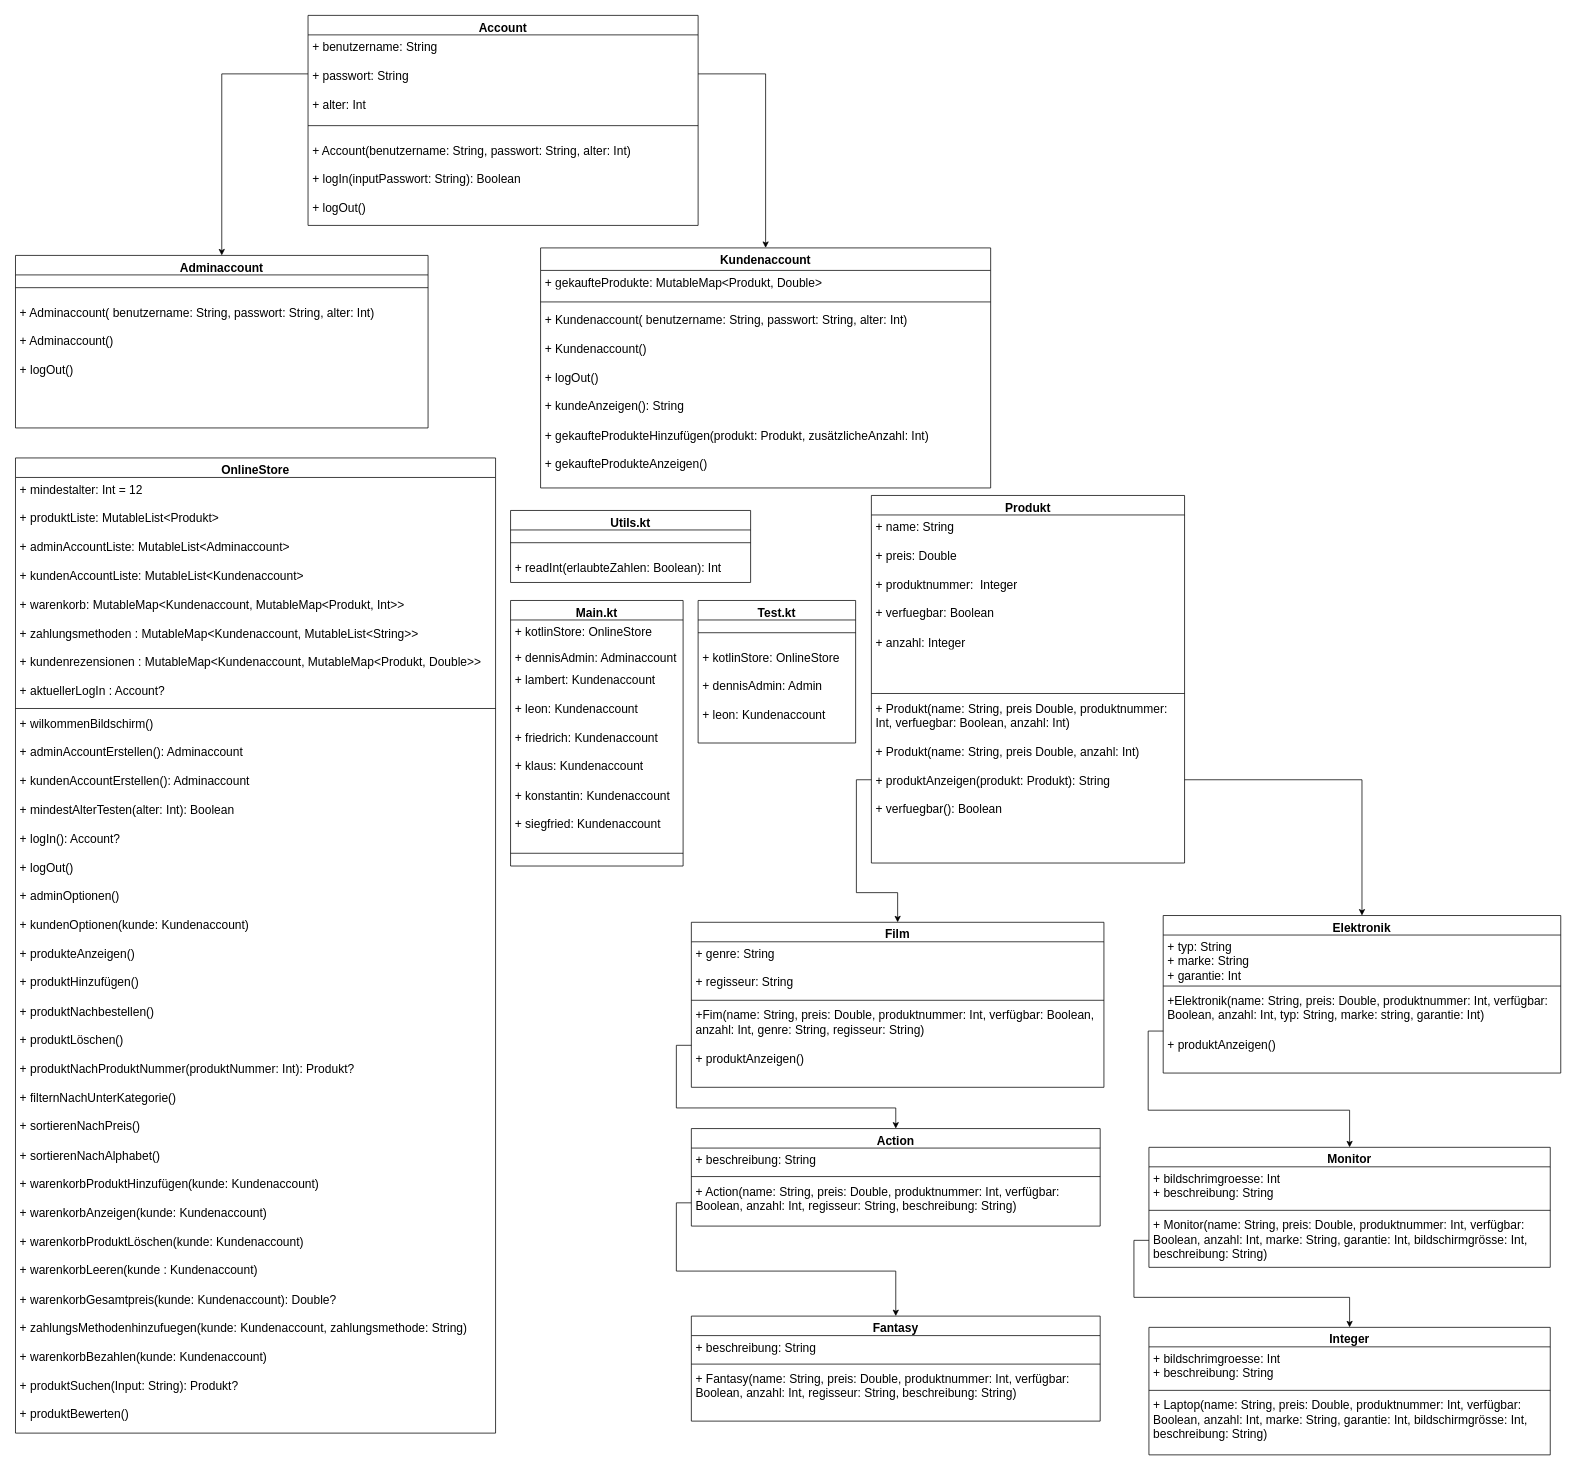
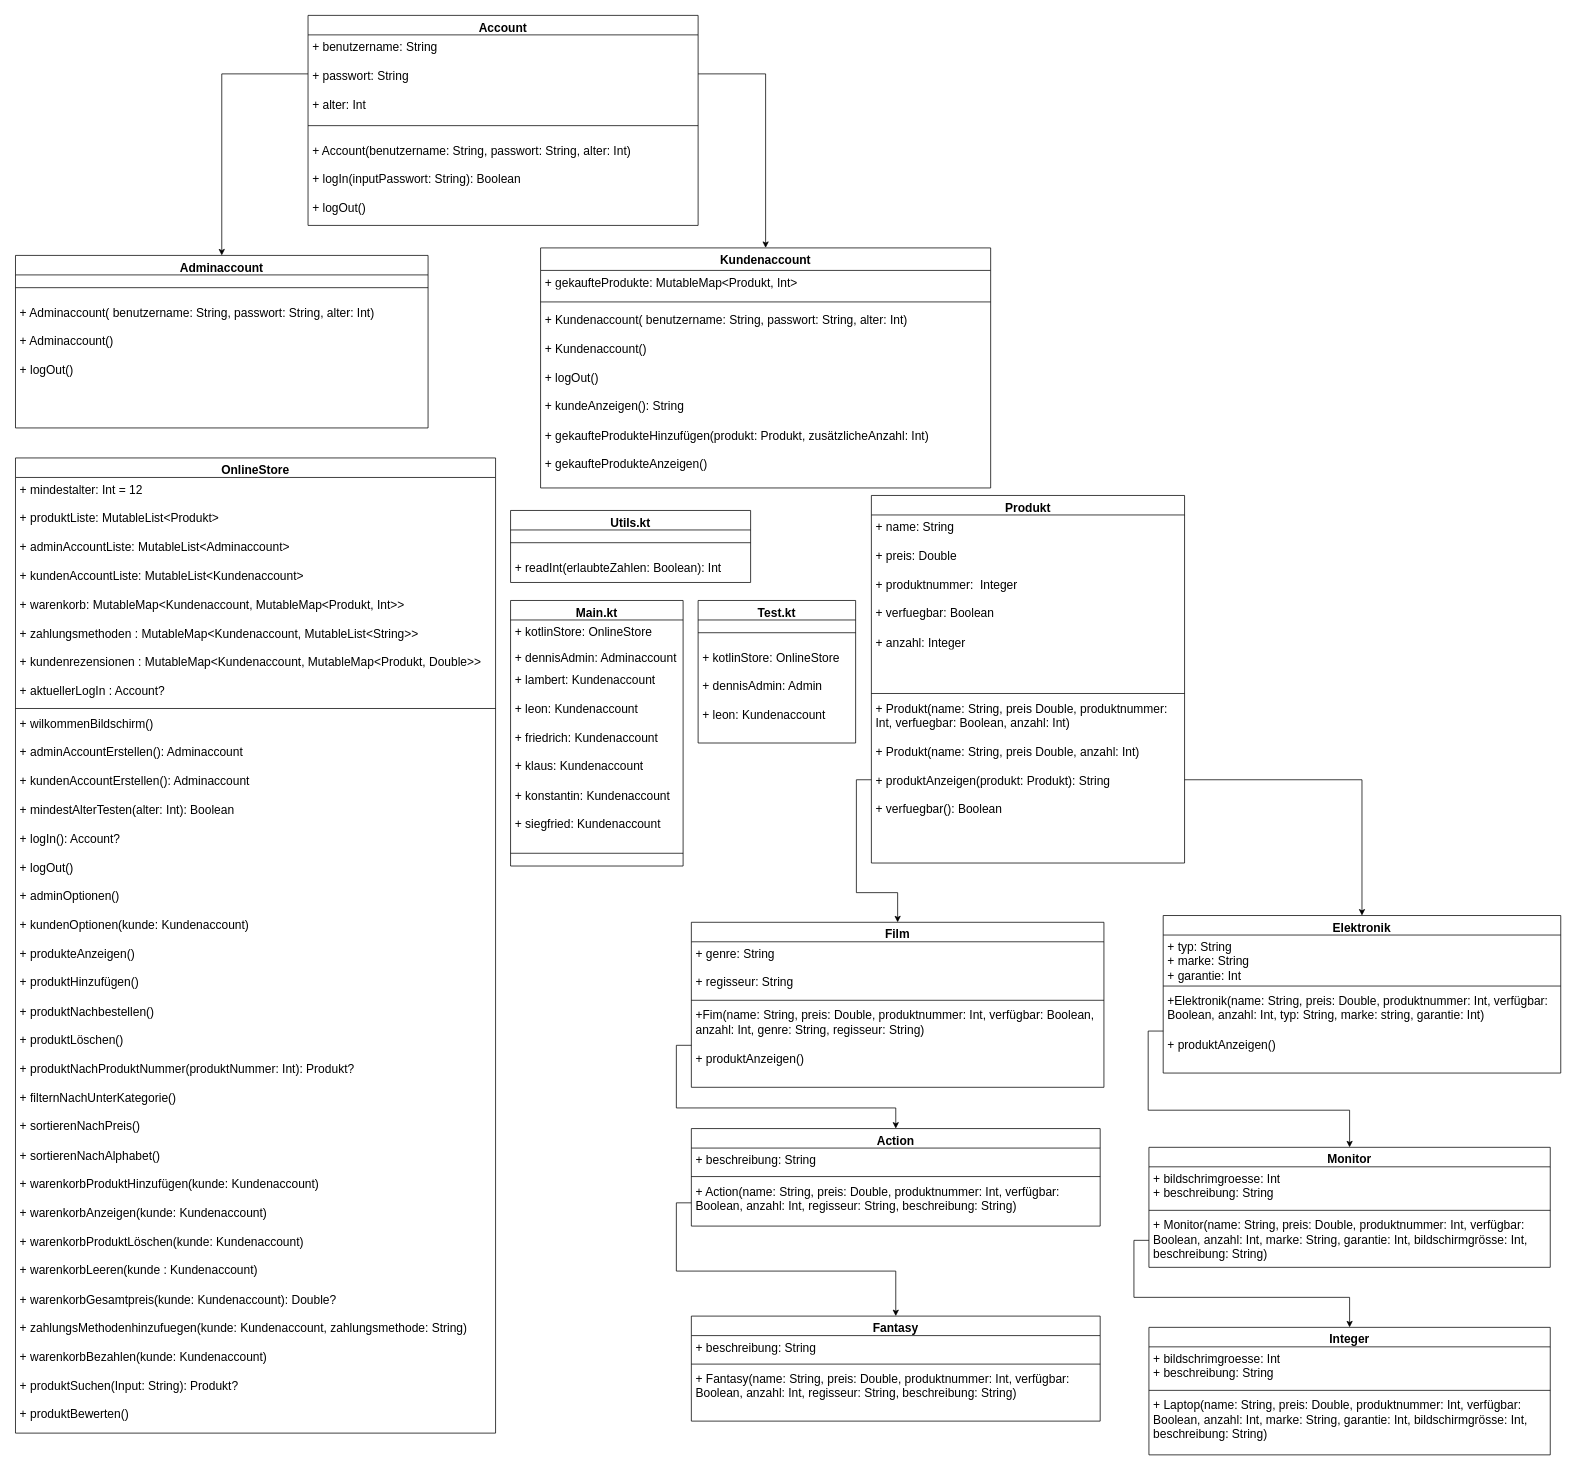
node "+ gekaufteProdukte: MutableMap<Produkt, Double>": label "+ gekaufteProdukte: MutableMap<Produkt, Double>" -> "+ gekaufteProdukte: MutableMap<Produkt, Int>"
